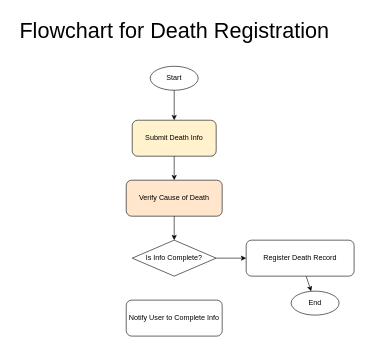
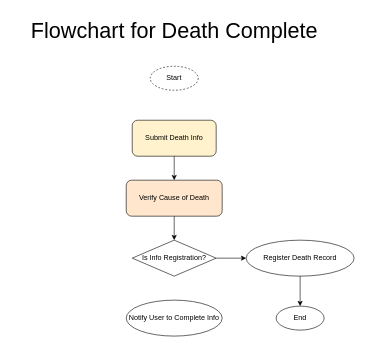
node "Flowchart for Death Registration": label "Flowchart for Death Registration" -> "Flowchart for Death Complete"
node "Start": style solid -> dashed
edge "Start" -> "Submit Death Info": removed
node "Is Info Complete?": label "Is Info Complete?" -> "Is Info Registration?"
node "Register Death Record": shape rounded rectangle -> ellipse
node "End": moved (315, 303) -> (300, 318)
node "Notify User to Complete Info": shape rounded rectangle -> ellipse
